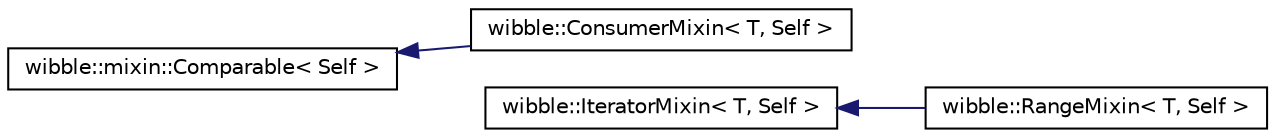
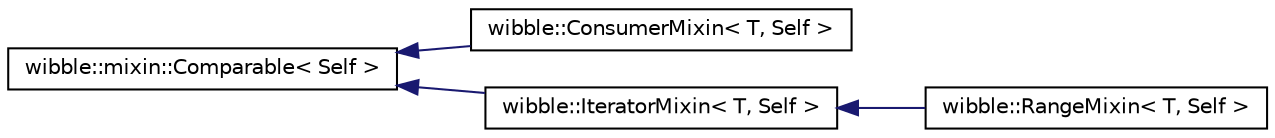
edge "wibble::IteratorMixin< T, Self >" -> "wibble::mixin::Comparable< Self >": added
